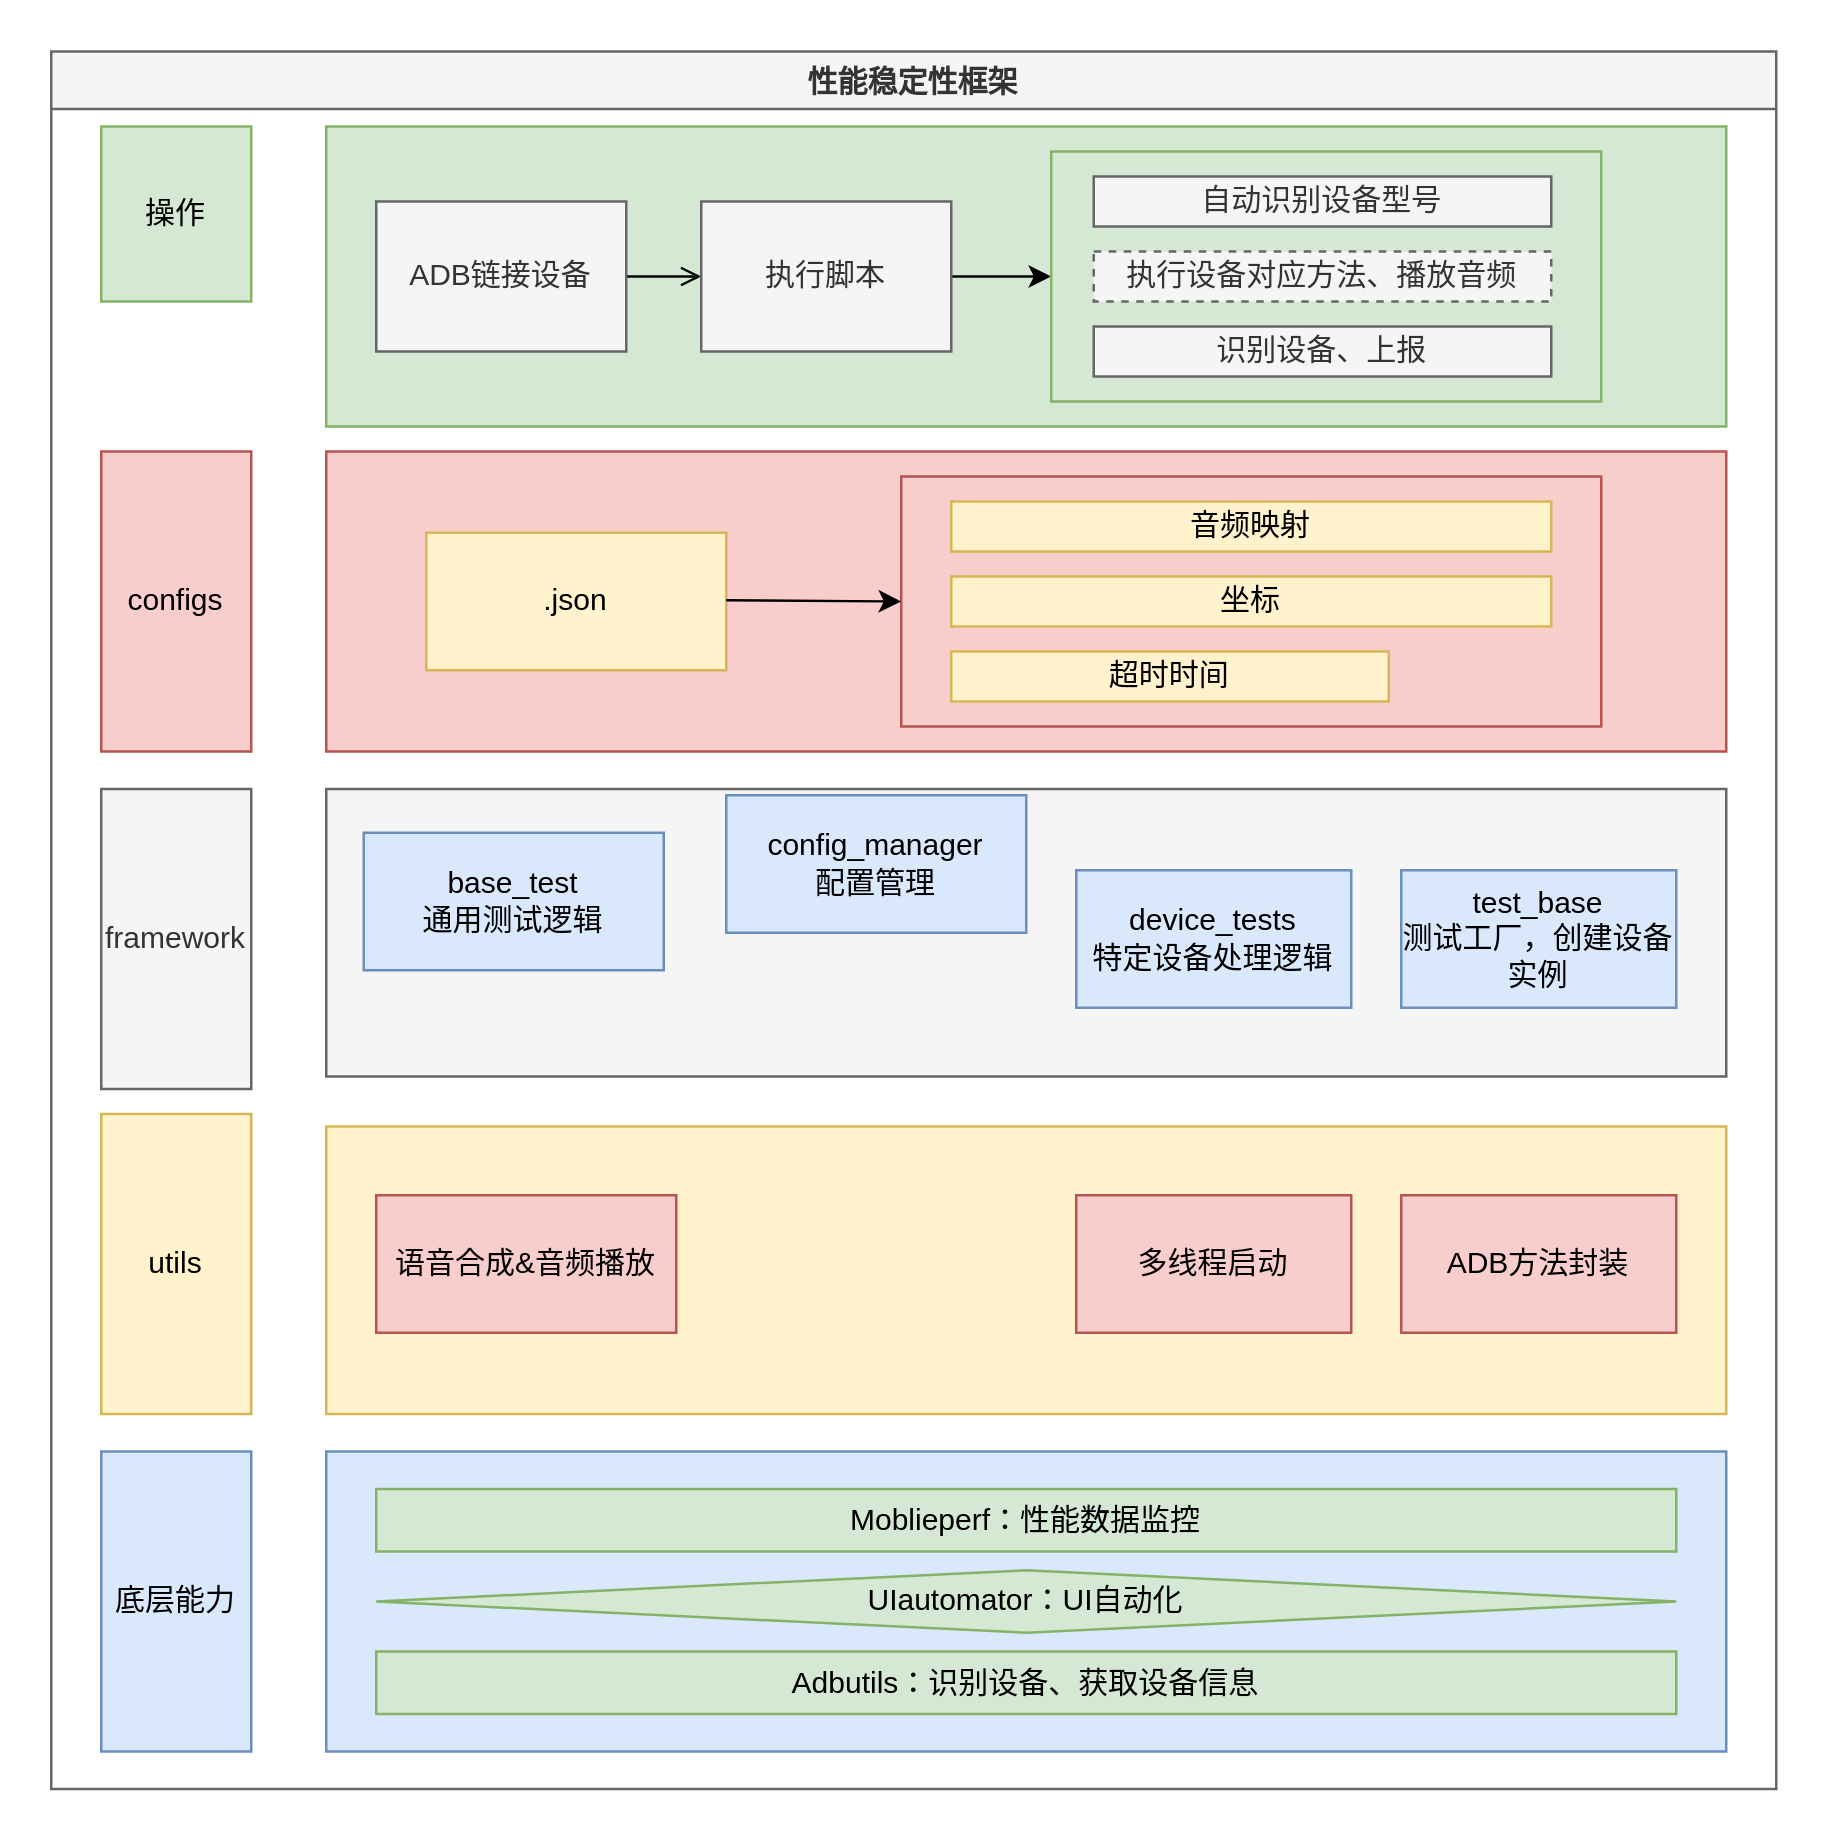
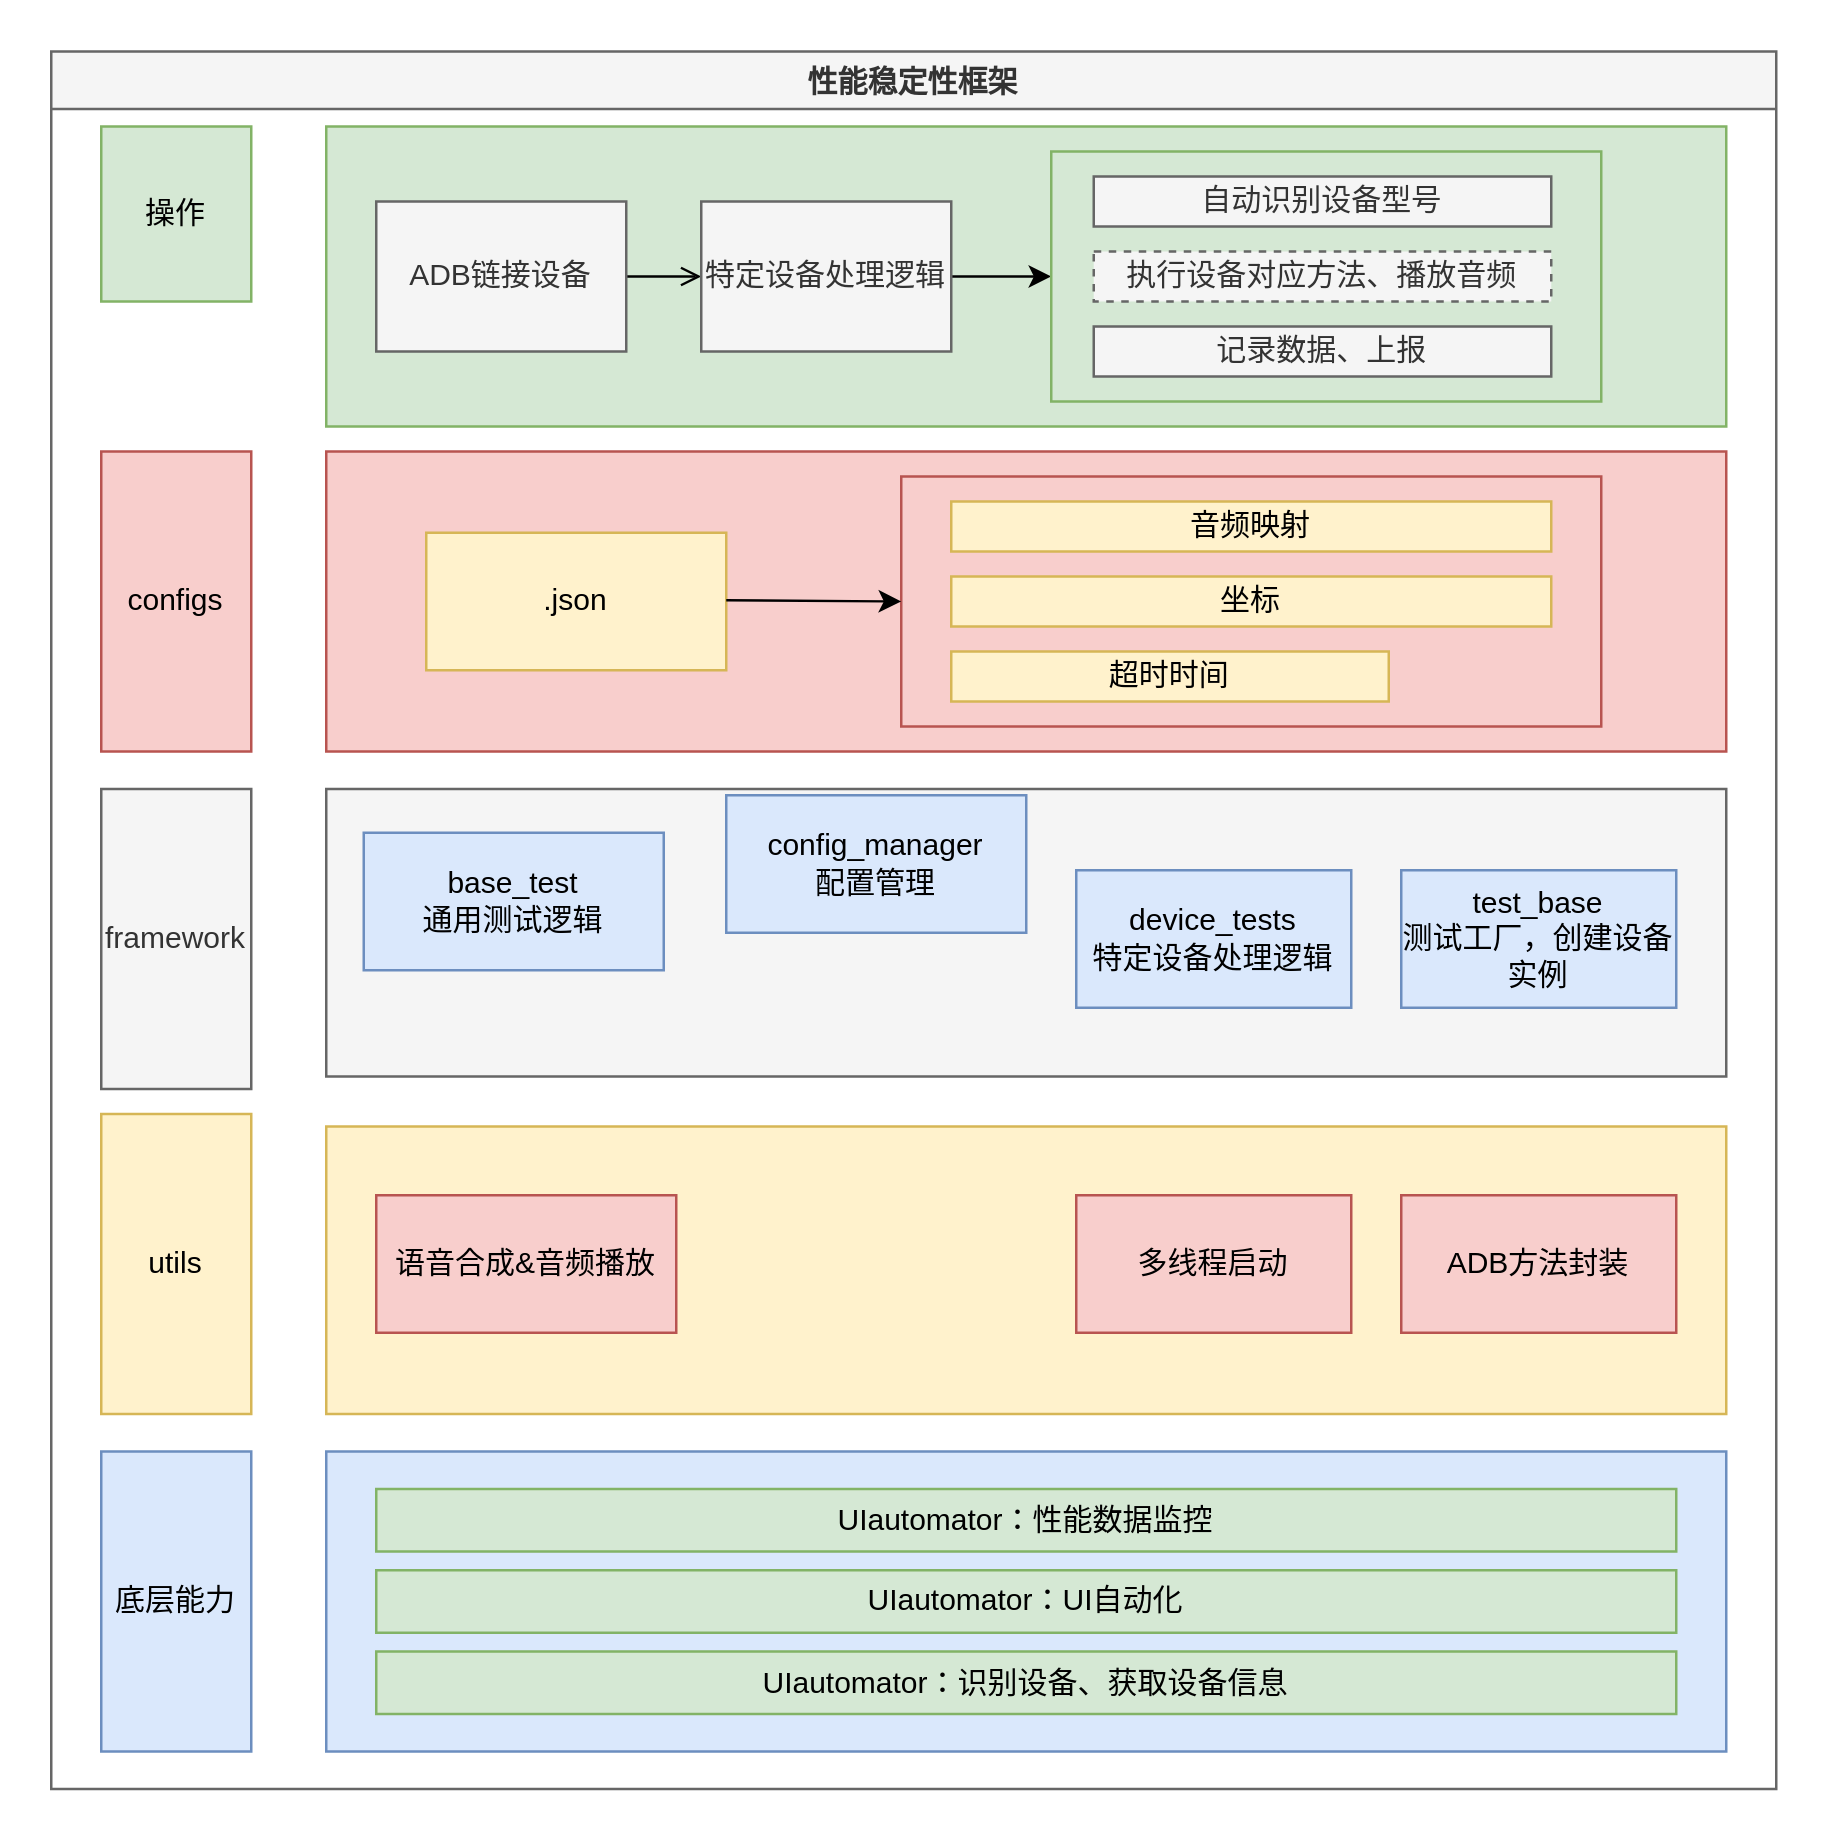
node "执行脚本": label "执行脚本" -> "特定设备处理逻辑"
node "识别设备、上报": label "识别设备、上报" -> "记录数据、上报"
node "Moblieperf：性能数据监控": label "Moblieperf：性能数据监控" -> "UIautomator：性能数据监控"
node "UIautomator：UI自动化": shape diamond -> rectangle
node "Adbutils：识别设备、获取设备信息": label "Adbutils：识别设备、获取设备信息" -> "UIautomator：识别设备、获取设备信息"
